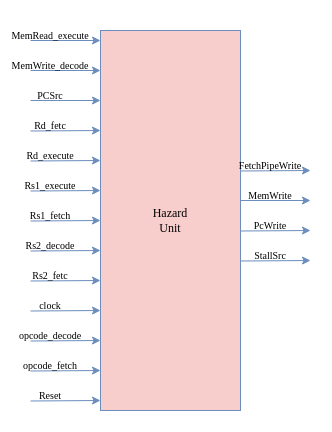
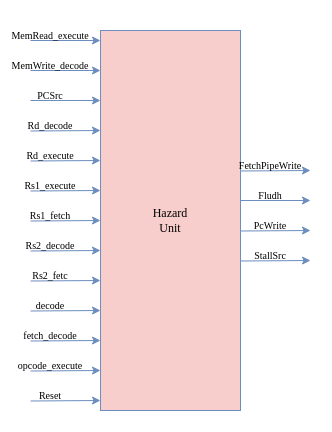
node "Rd_fetc": label "Rd_fetc" -> "Rd_decode"
node "MemWrite": label "MemWrite" -> "Fludh"
node "clock": label "clock" -> "decode"
node "opcode_decode": label "opcode_decode" -> "fetch_decode"
node "opcode_fetch": label "opcode_fetch" -> "opcode_execute"
